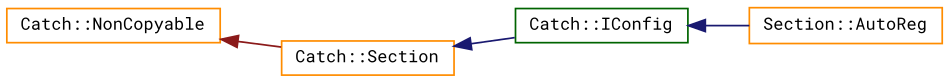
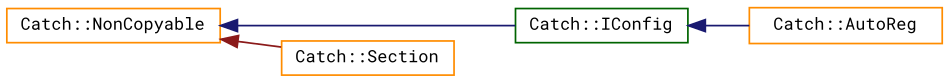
node "Section::AutoReg": label "Section::AutoReg" -> "Catch::AutoReg"
edge "Catch::IConfig" -> "Catch::Section": now "Catch::IConfig" -> "Catch::NonCopyable"
